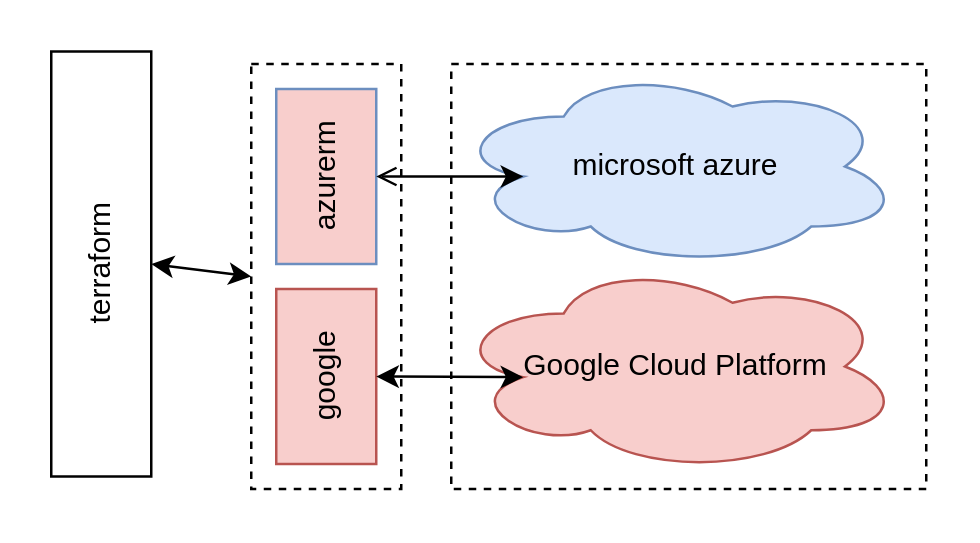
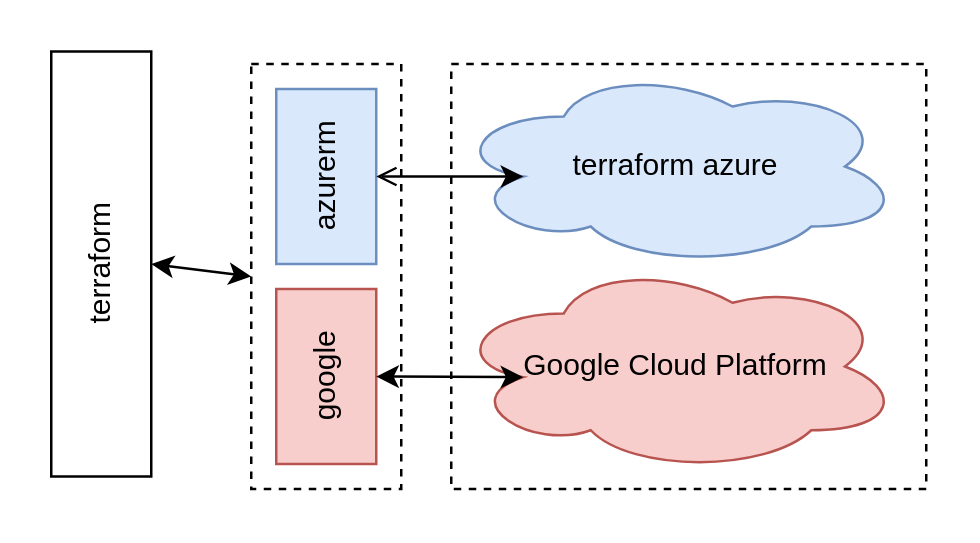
node "microsoft azure": label "microsoft azure" -> "terraform azure"
node "azurerm": fillcolor #f8cecc -> #dae8fc
